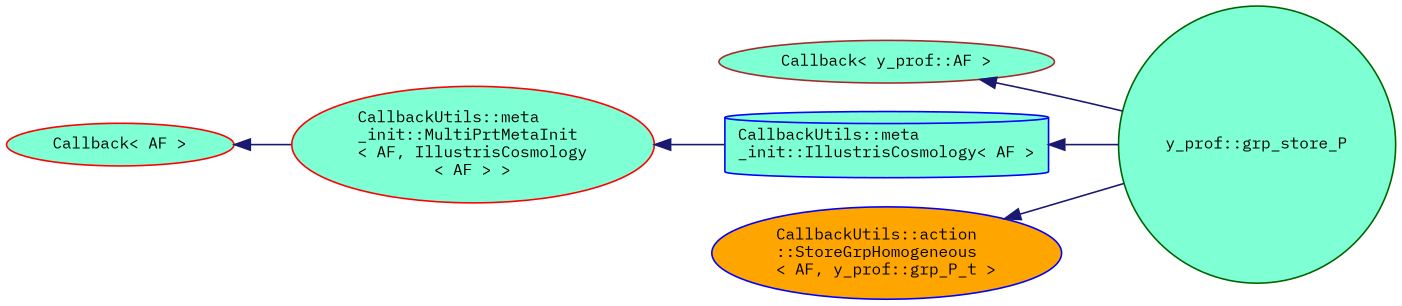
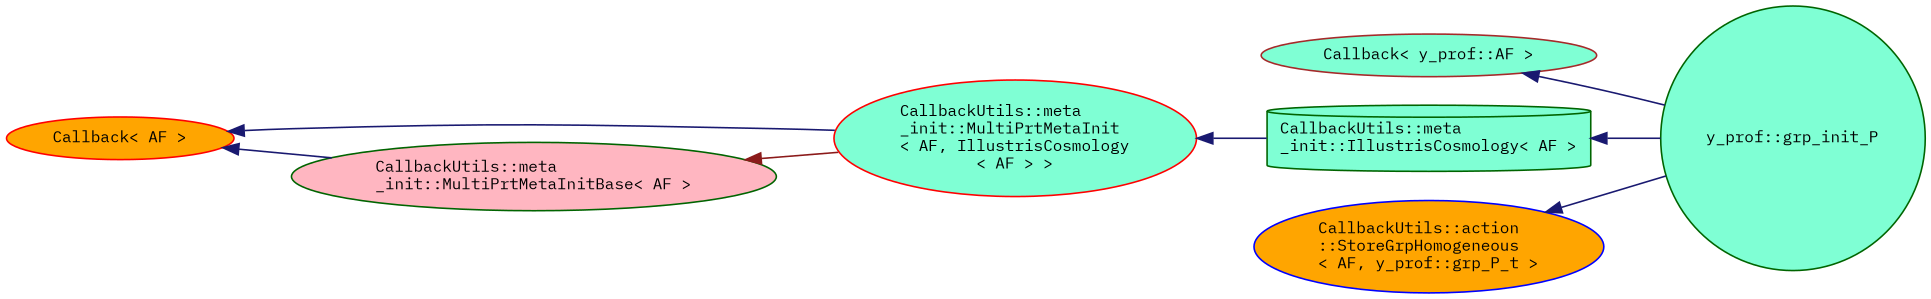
node "Callback< AF >": fillcolor aquamarine -> orange
node "CallbackUtils::meta _init::IllustrisCosmology< AF >": color blue -> darkgreen
node "y_prof::grp_store_P": label "y_prof::grp_store_P" -> "y_prof::grp_init_P"
node "CallbackUtils::meta _init::MultiPrtMetaInitBase< AF >": added
